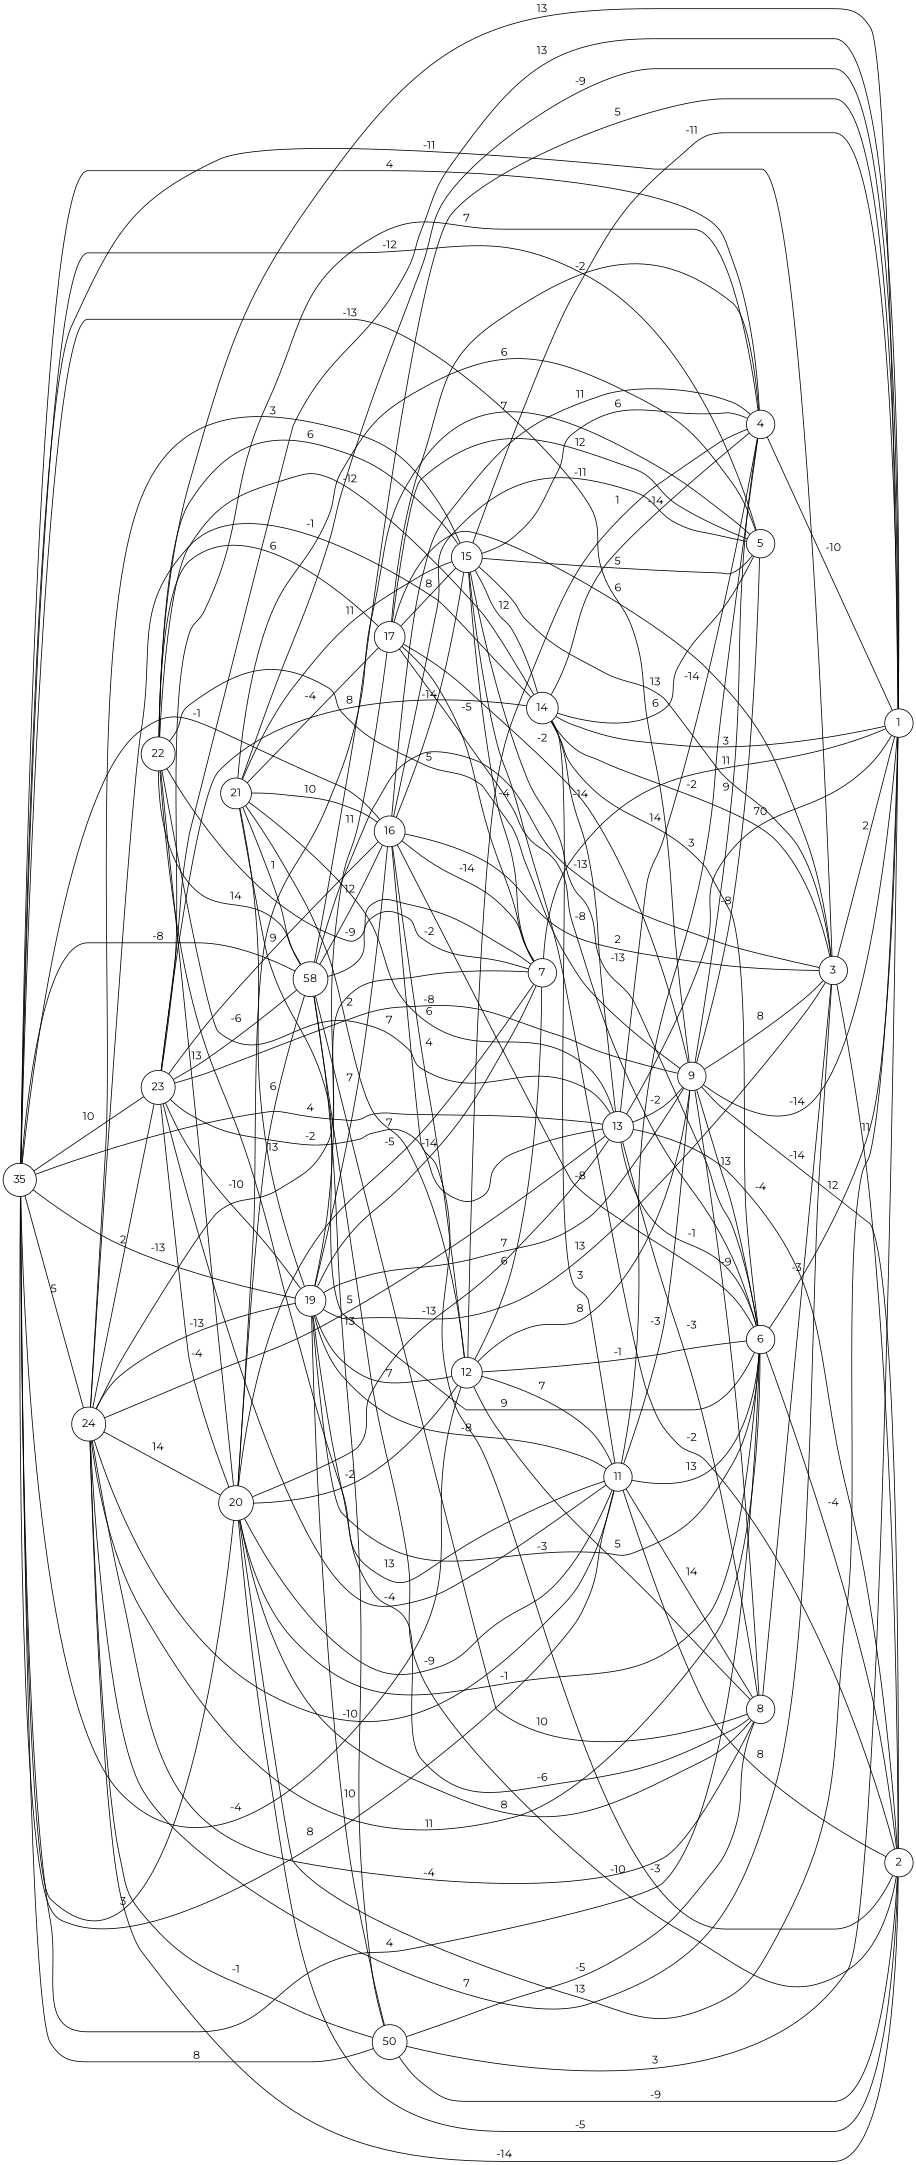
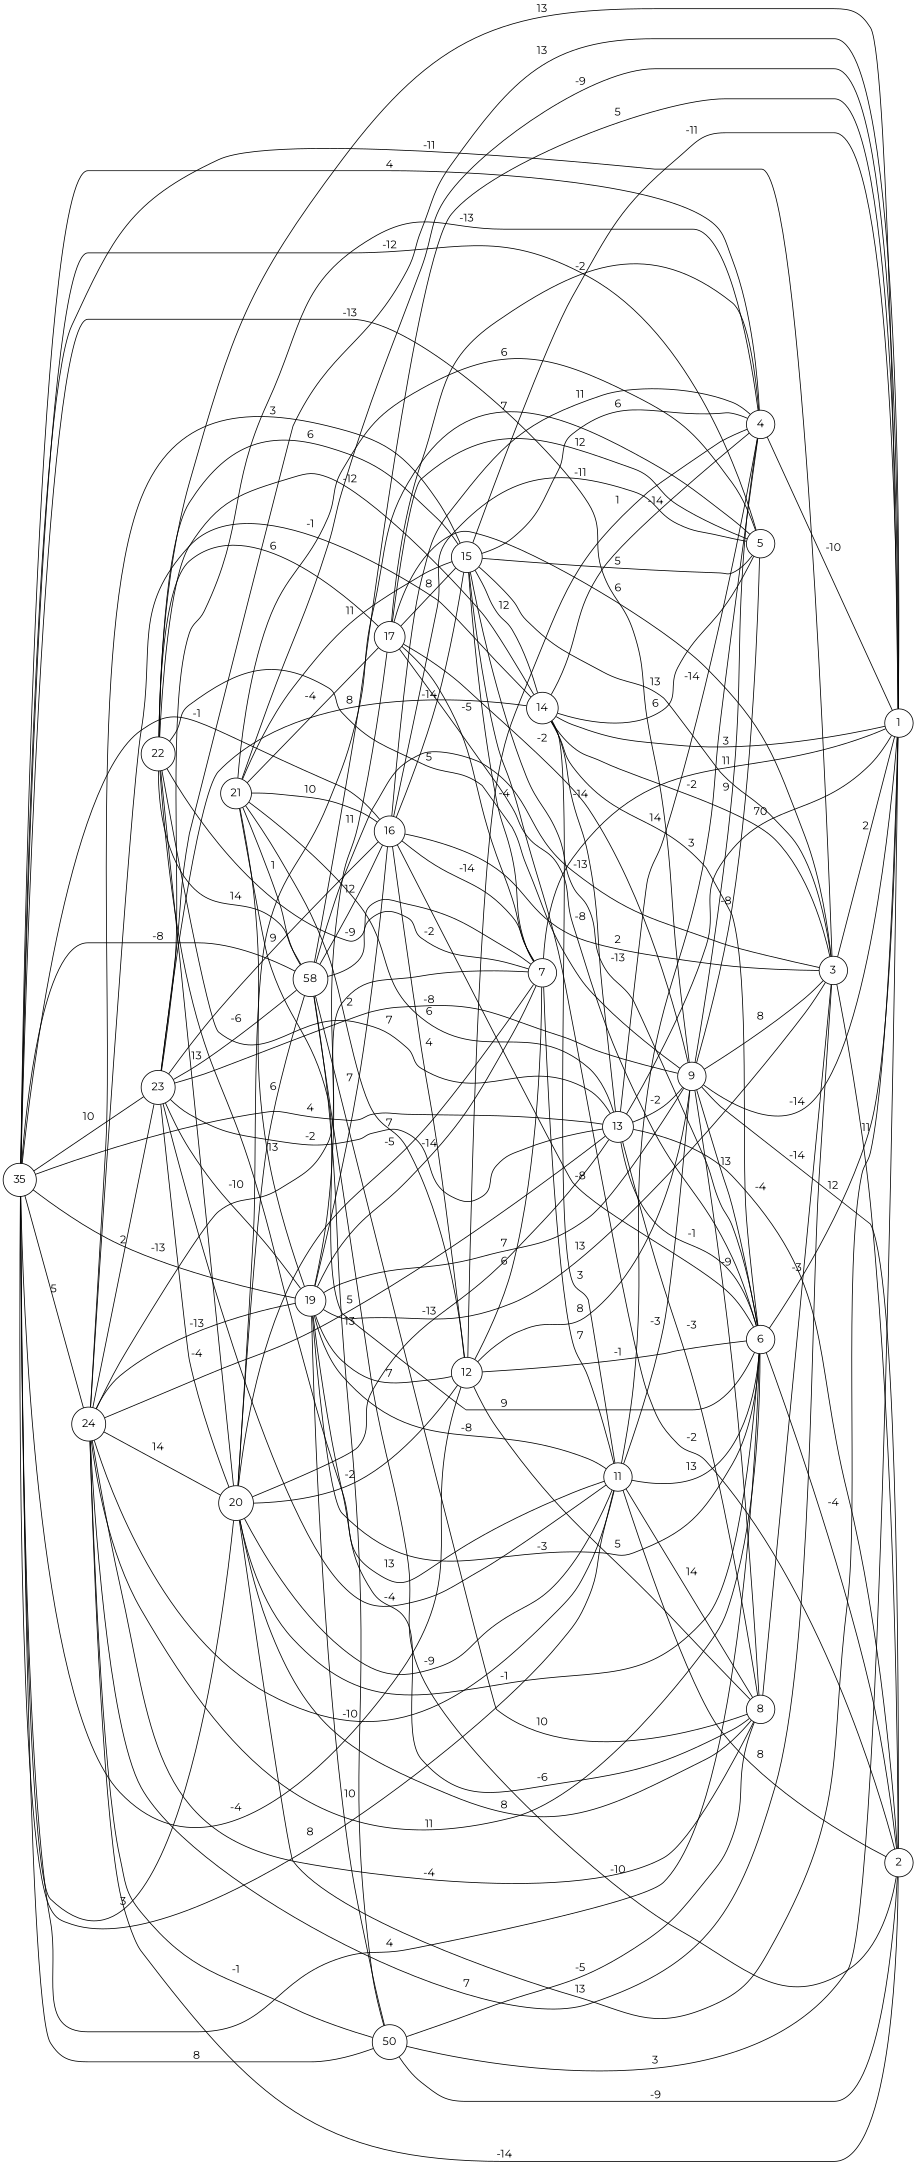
edge "4" -- "23": label "7" -> "-13"
edge "12" -- "11": now "7" -- "11"
edge "16" -- "2": removed, label "-3"
edge "20" -- "2": removed, label "-5"
